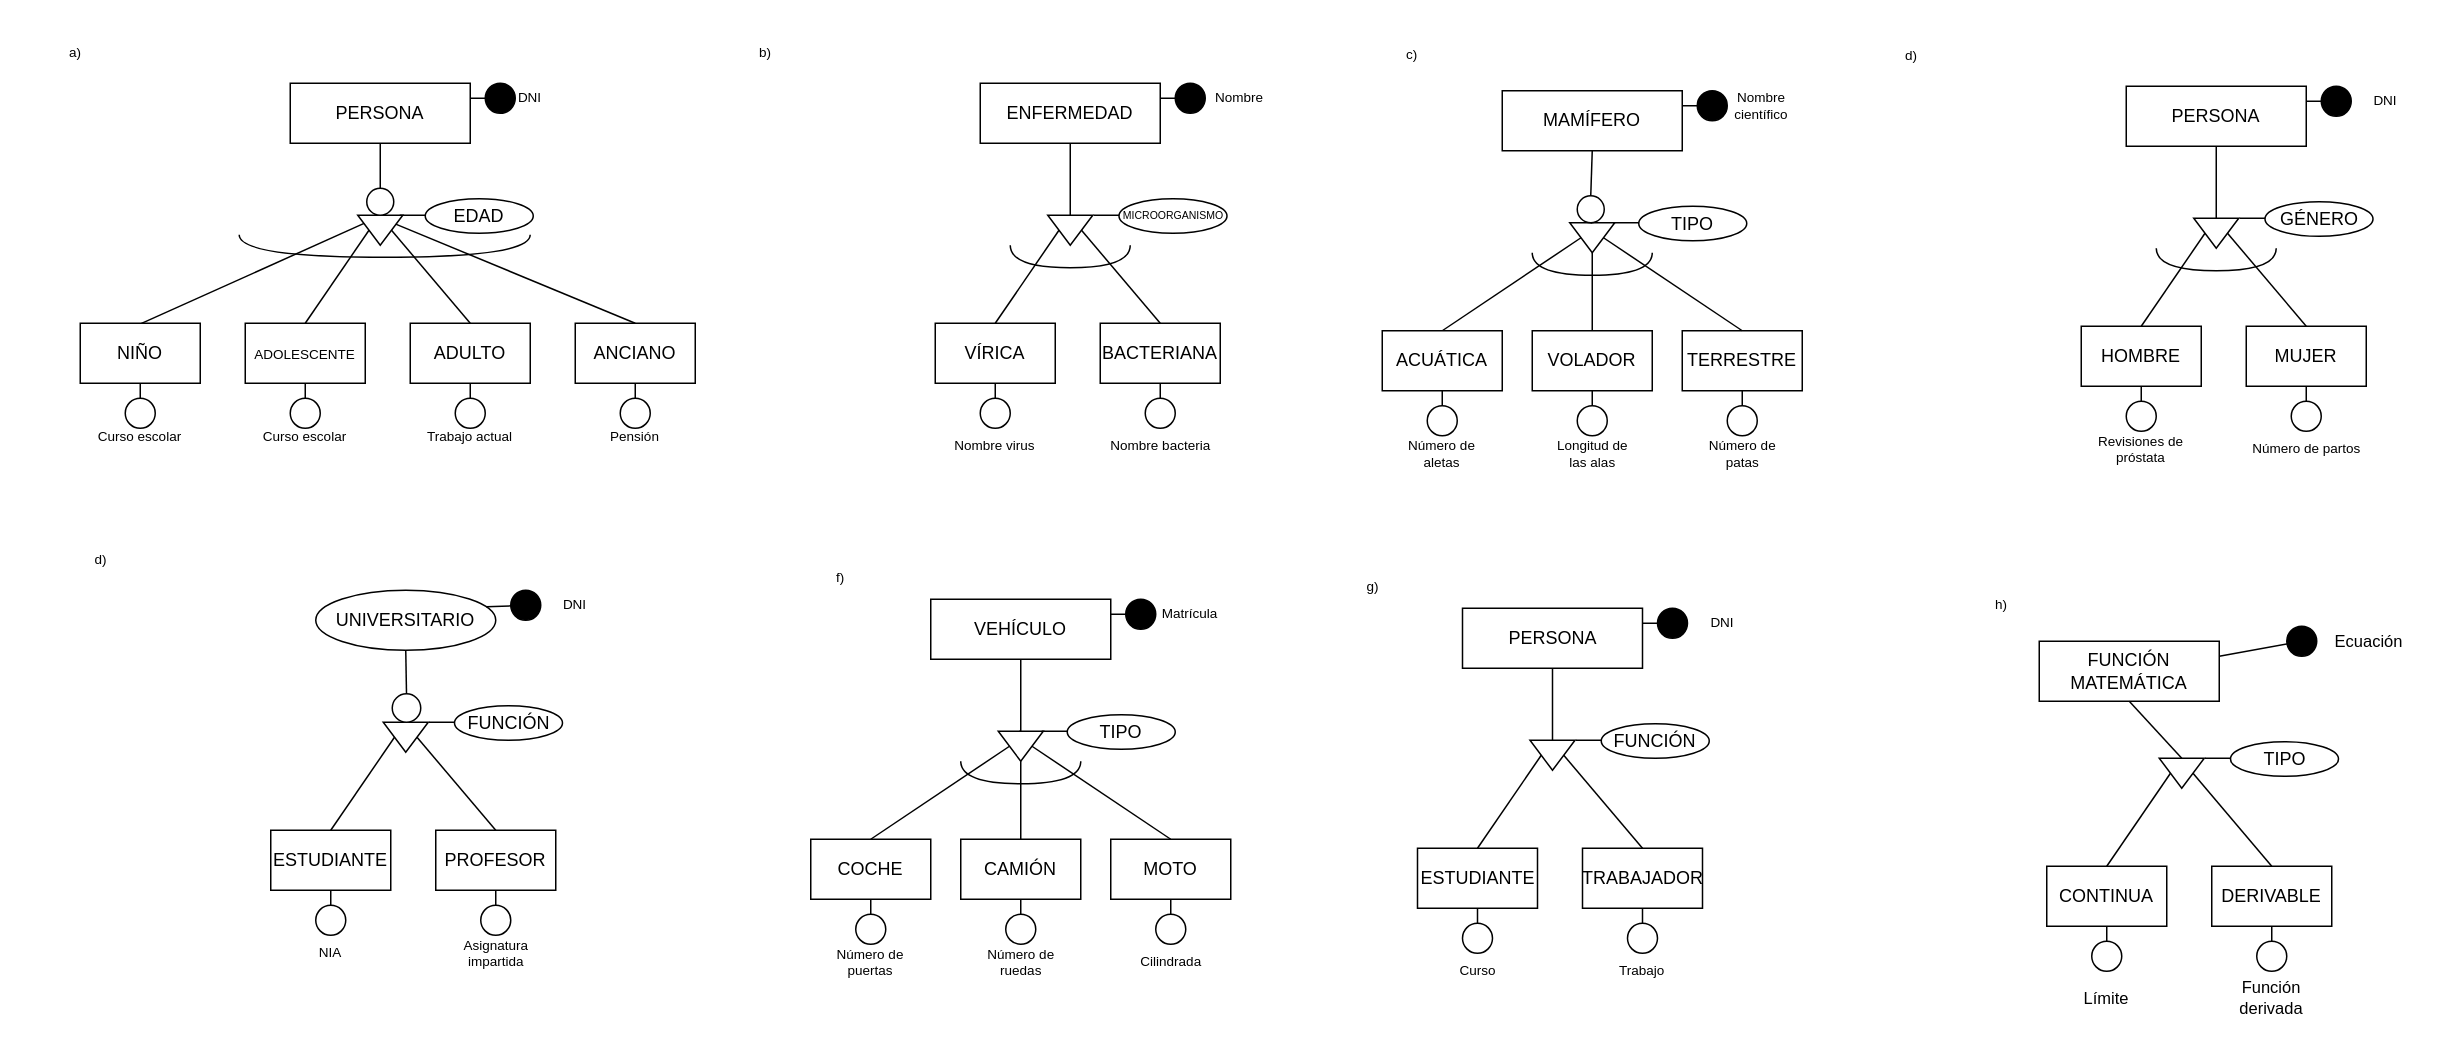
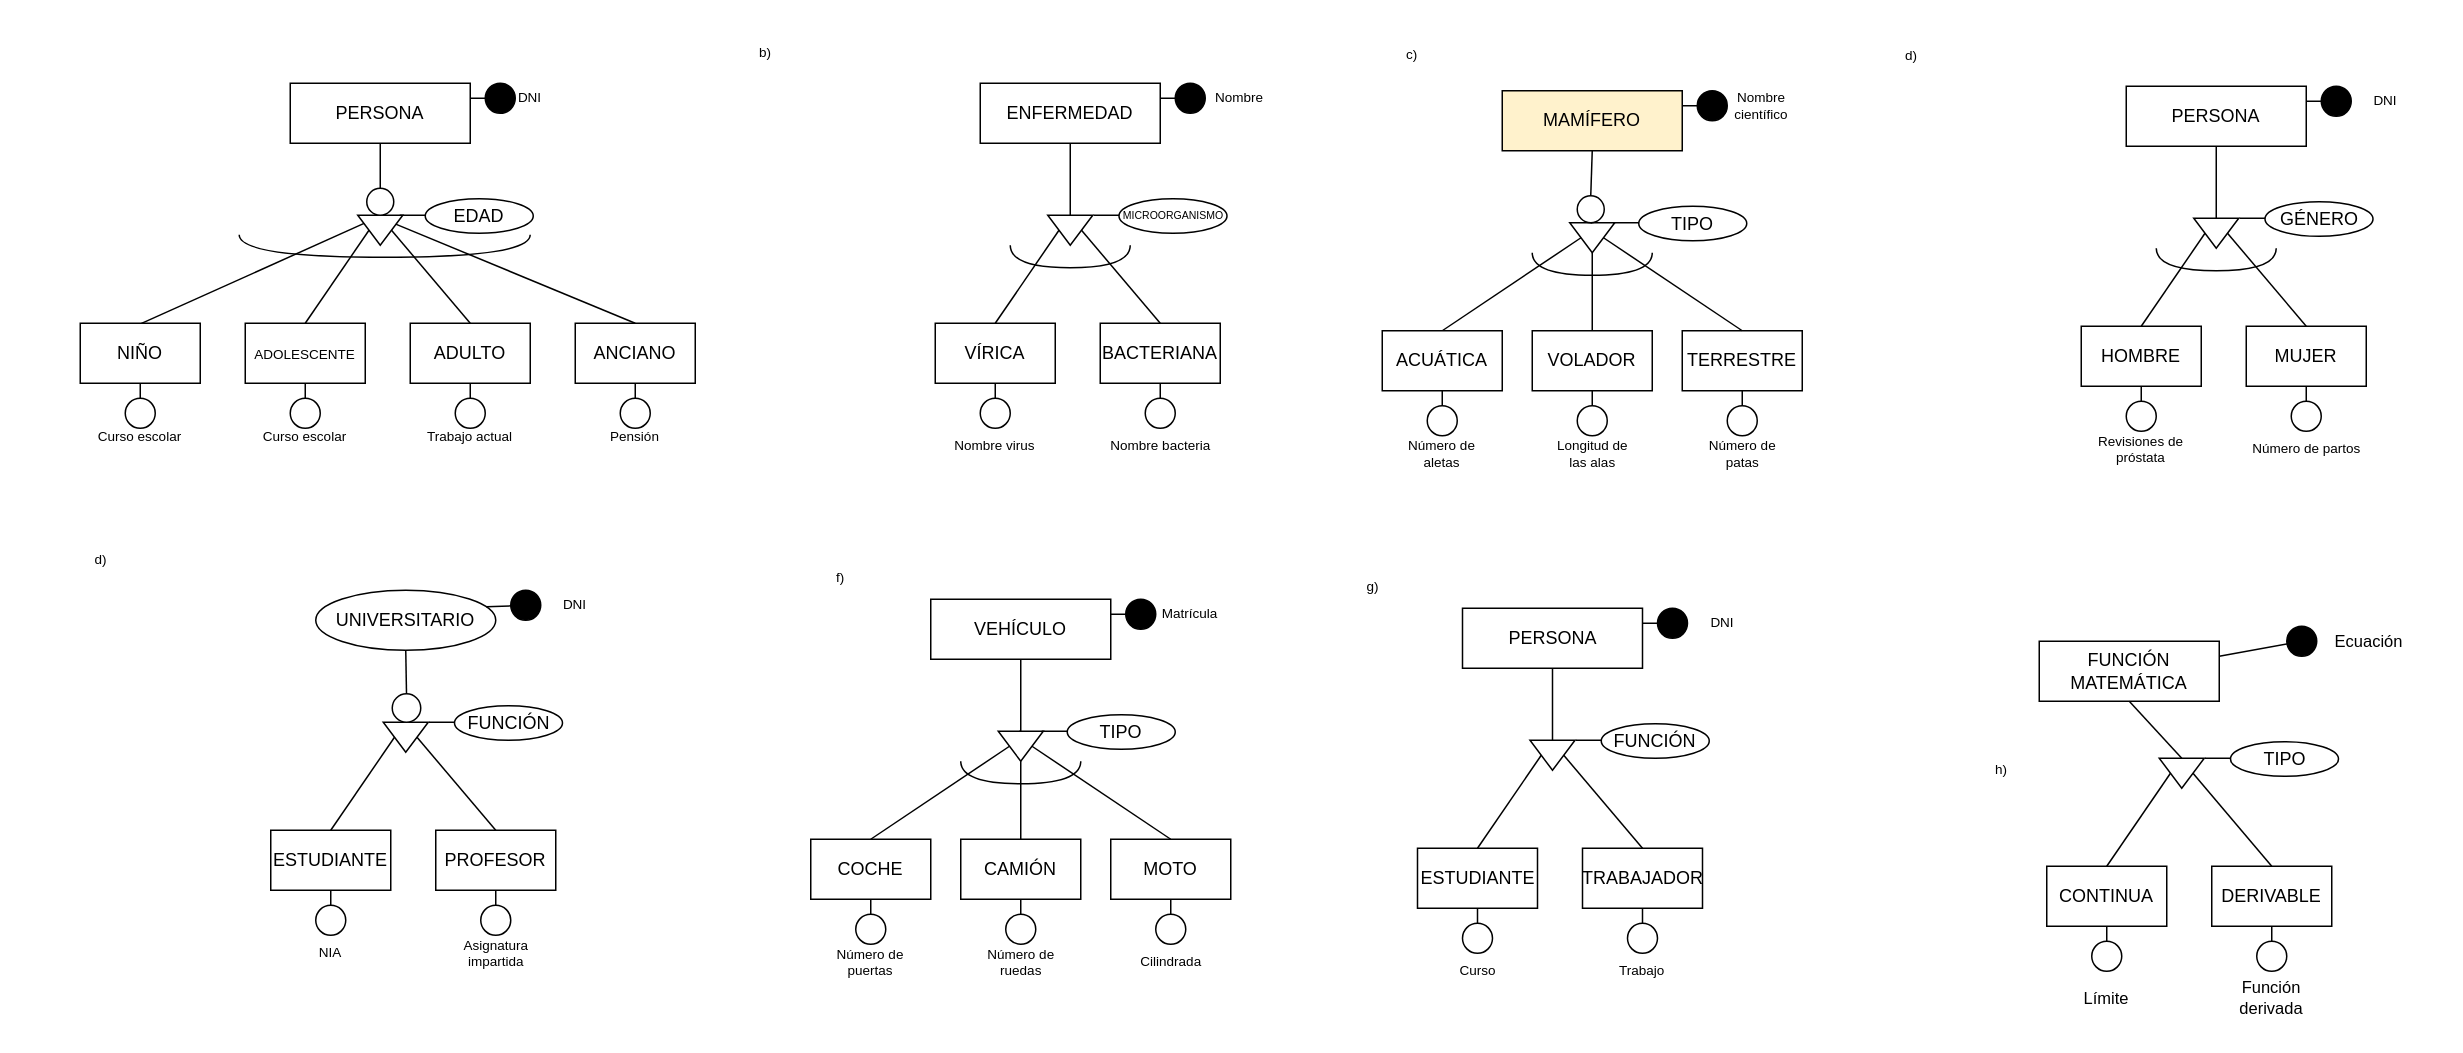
node "a)": removed
node "MAMÍFERO": fillcolor #ffffff -> #fff2cc
node "h)": moved (2002, 605) -> (2002, 770)
